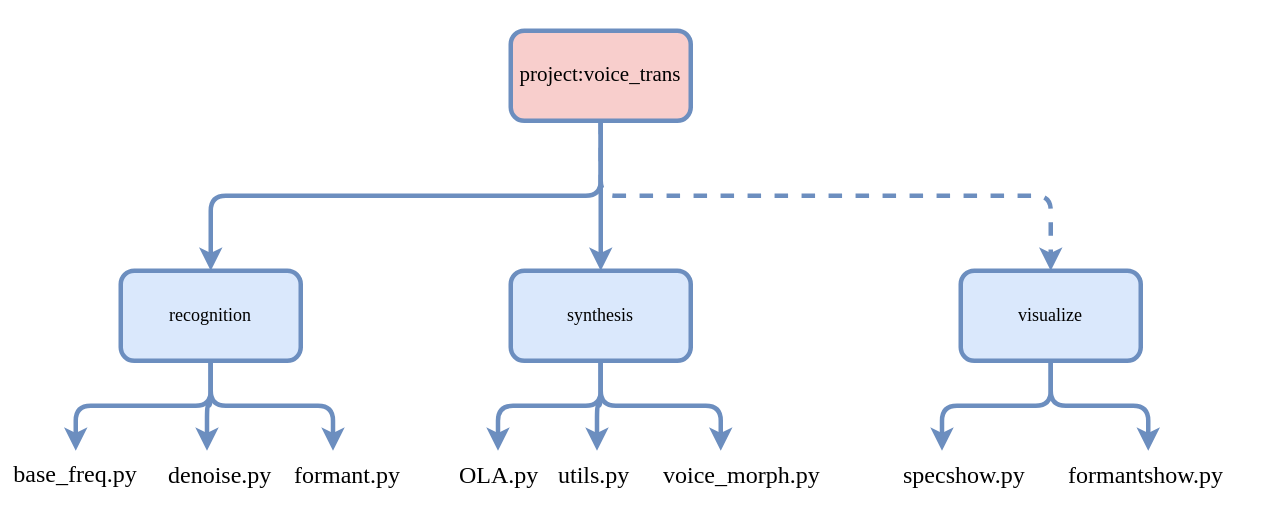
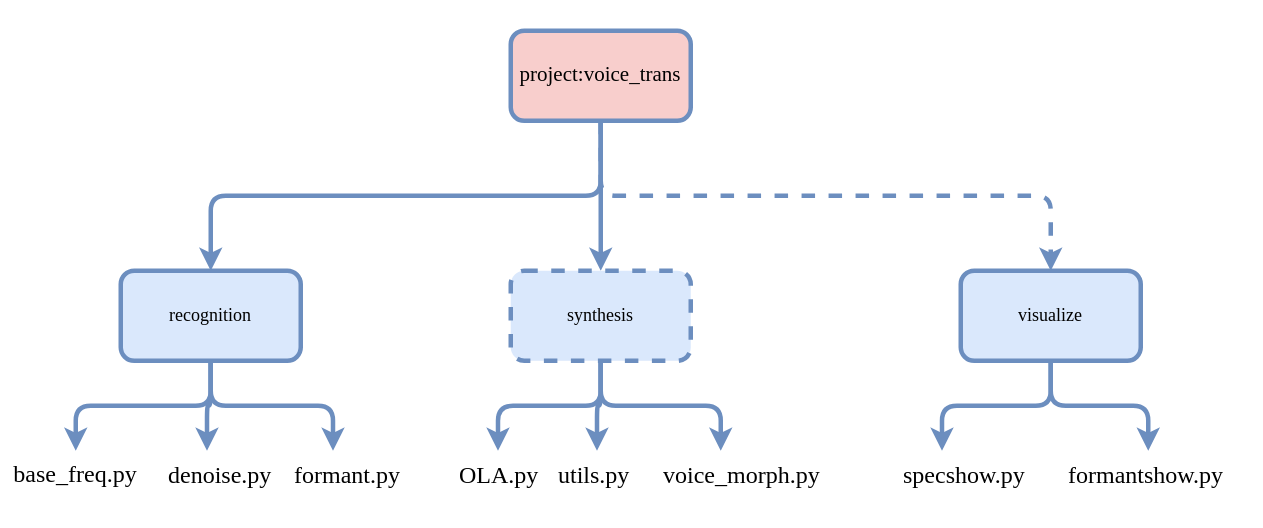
node "synthesis": style solid -> dashed
